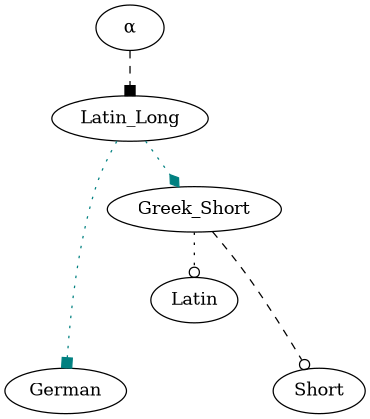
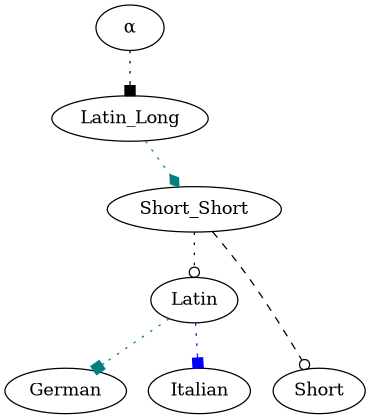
edge "α" -> "Latin_Long": style dashed -> dotted
node "Greek_Short": label "Greek_Short" -> "Short_Short"
edge "Latin_Long" -> "German": now "Latin" -> "German"
node "Italian": added
